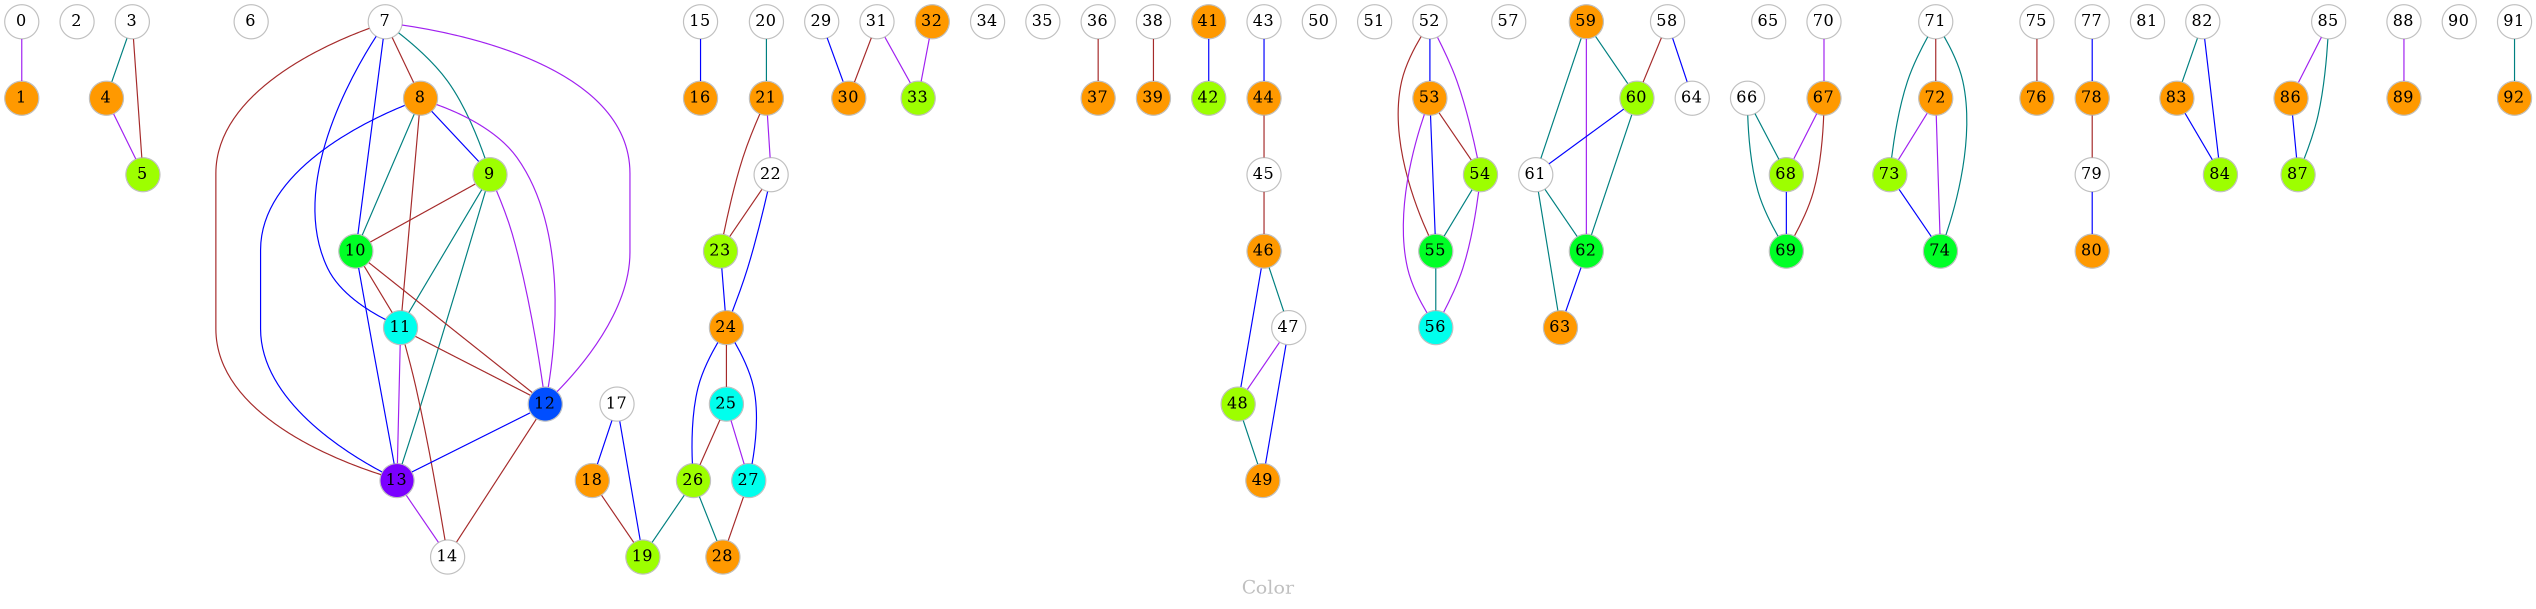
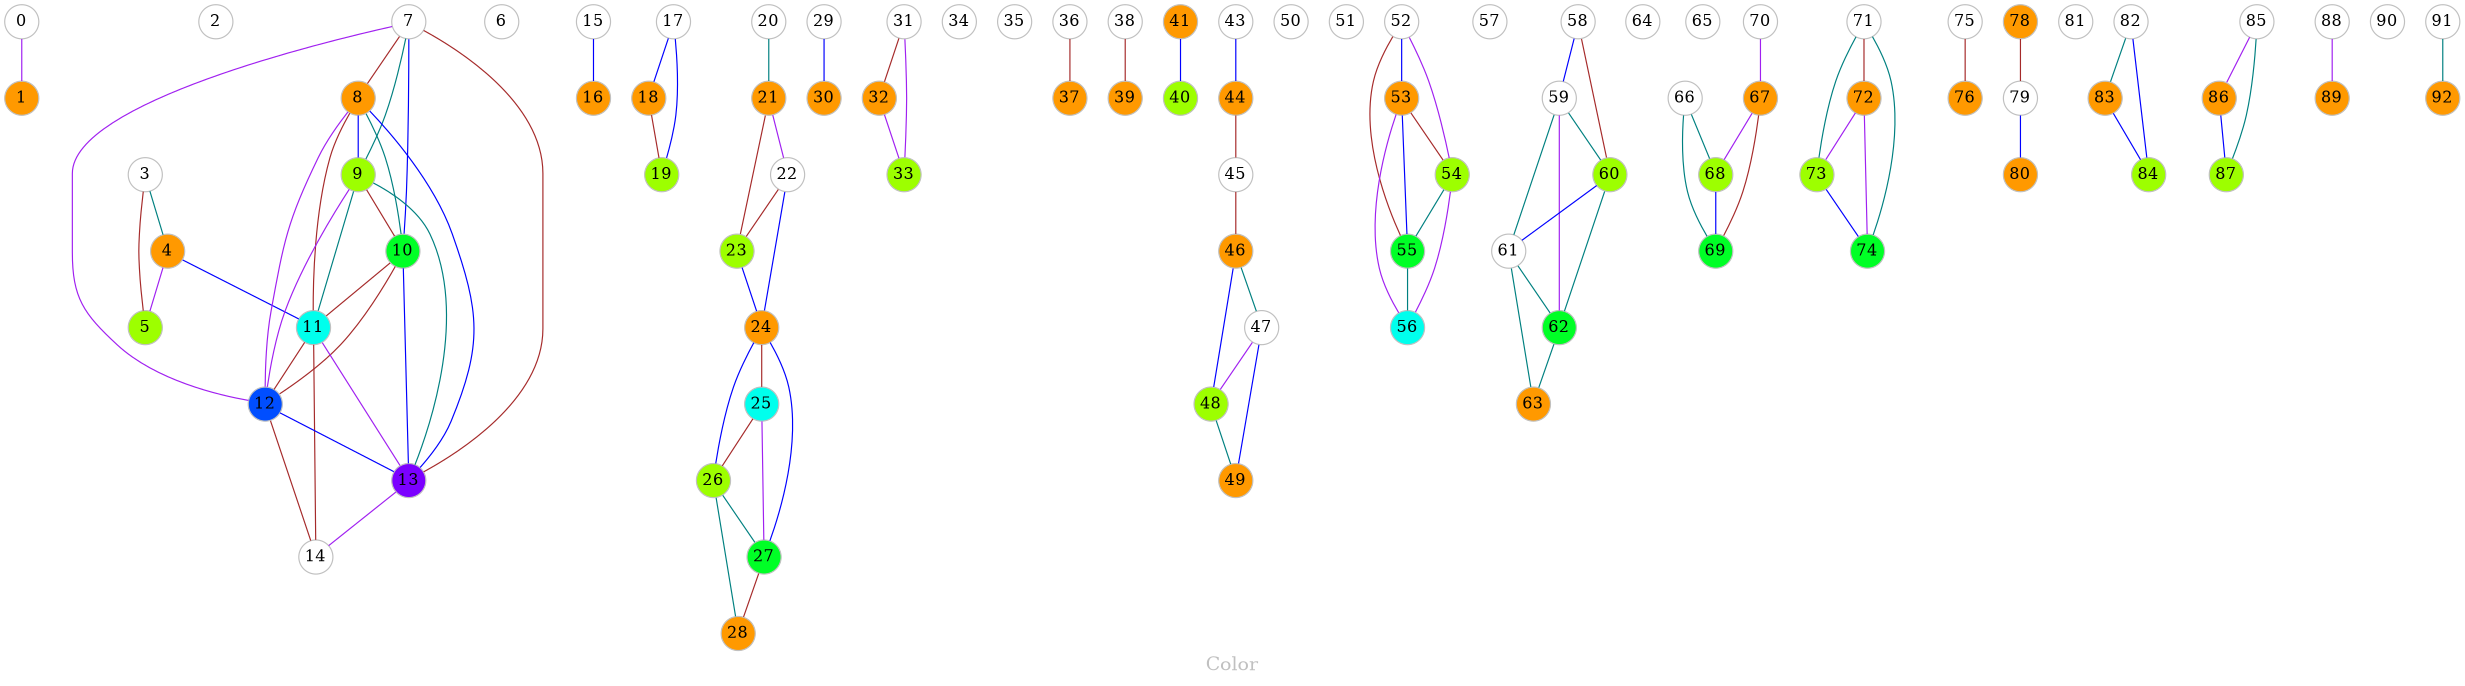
node "59": fillcolor #ff9900 -> #ffffff
node "77": removed
edge "31" -- "30": now "31" -- "32"
edge "58" -- "64": now "58" -- "59"
node "42": label "42" -> "40"
edge "7" -- "11": now "4" -- "11"
edge "62" -- "63": color blue -> teal
node "27": fillcolor #00ffed -> #00ff26
edge "26" -- "19": now "26" -- "27"
